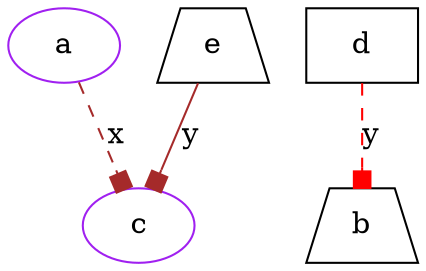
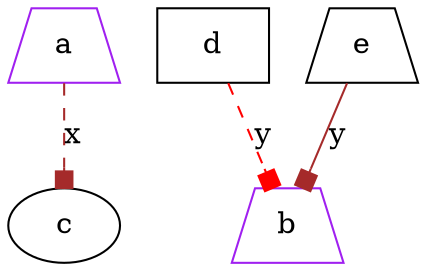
node "a": shape ellipse -> trapezium
edge "e" -> "c": now "e" -> "b"
node "c": color purple -> black
node "b": color black -> purple
